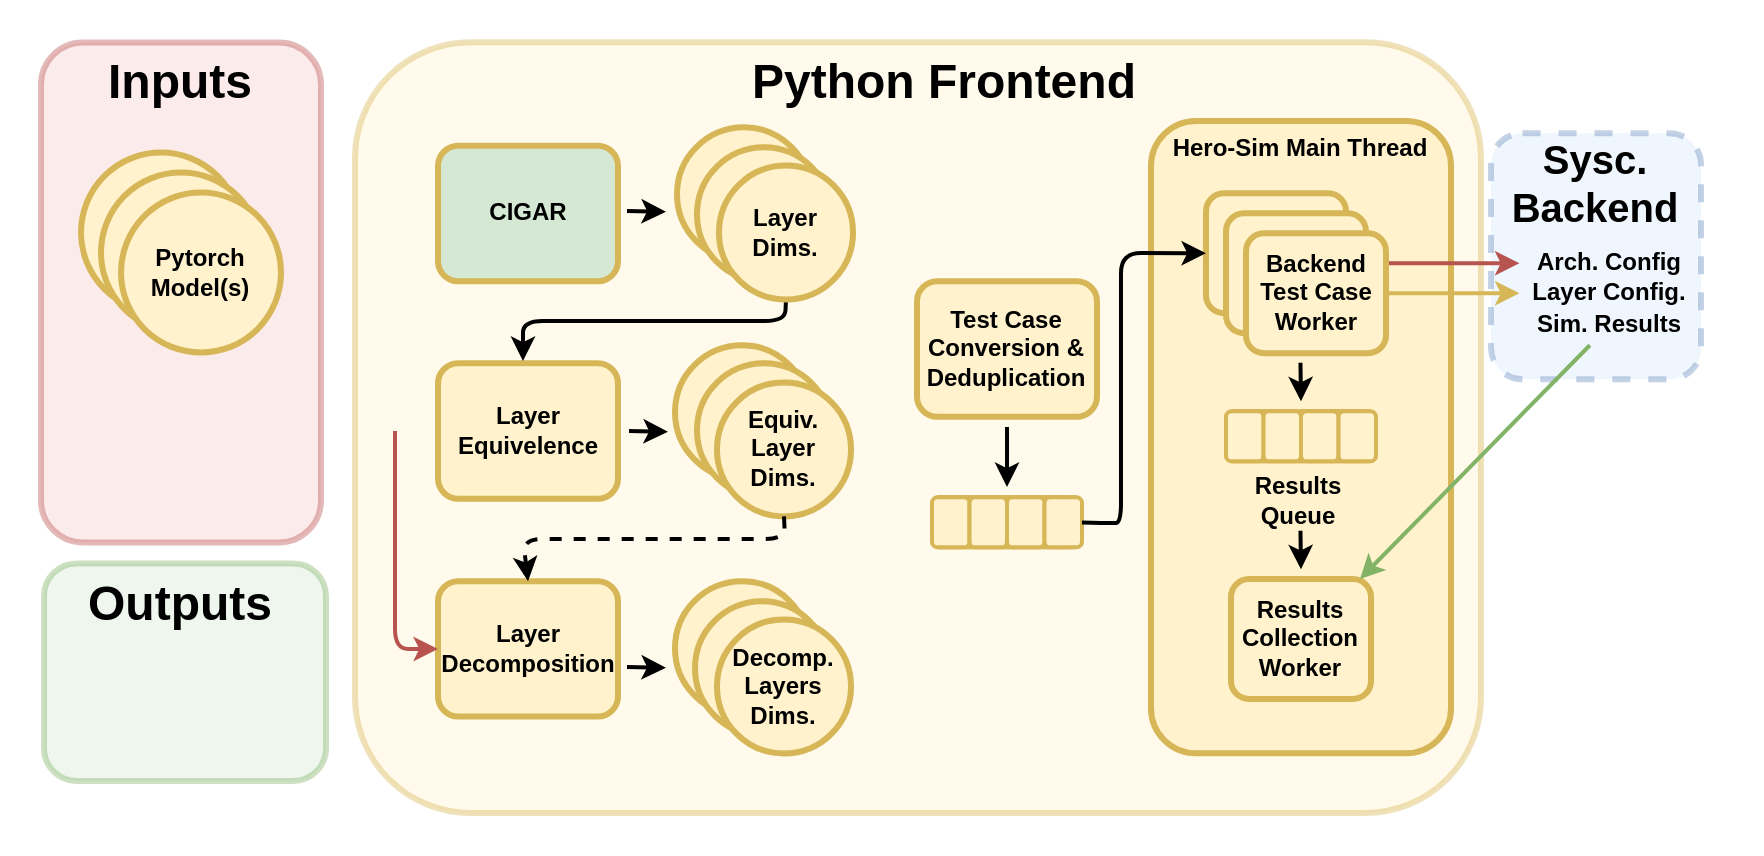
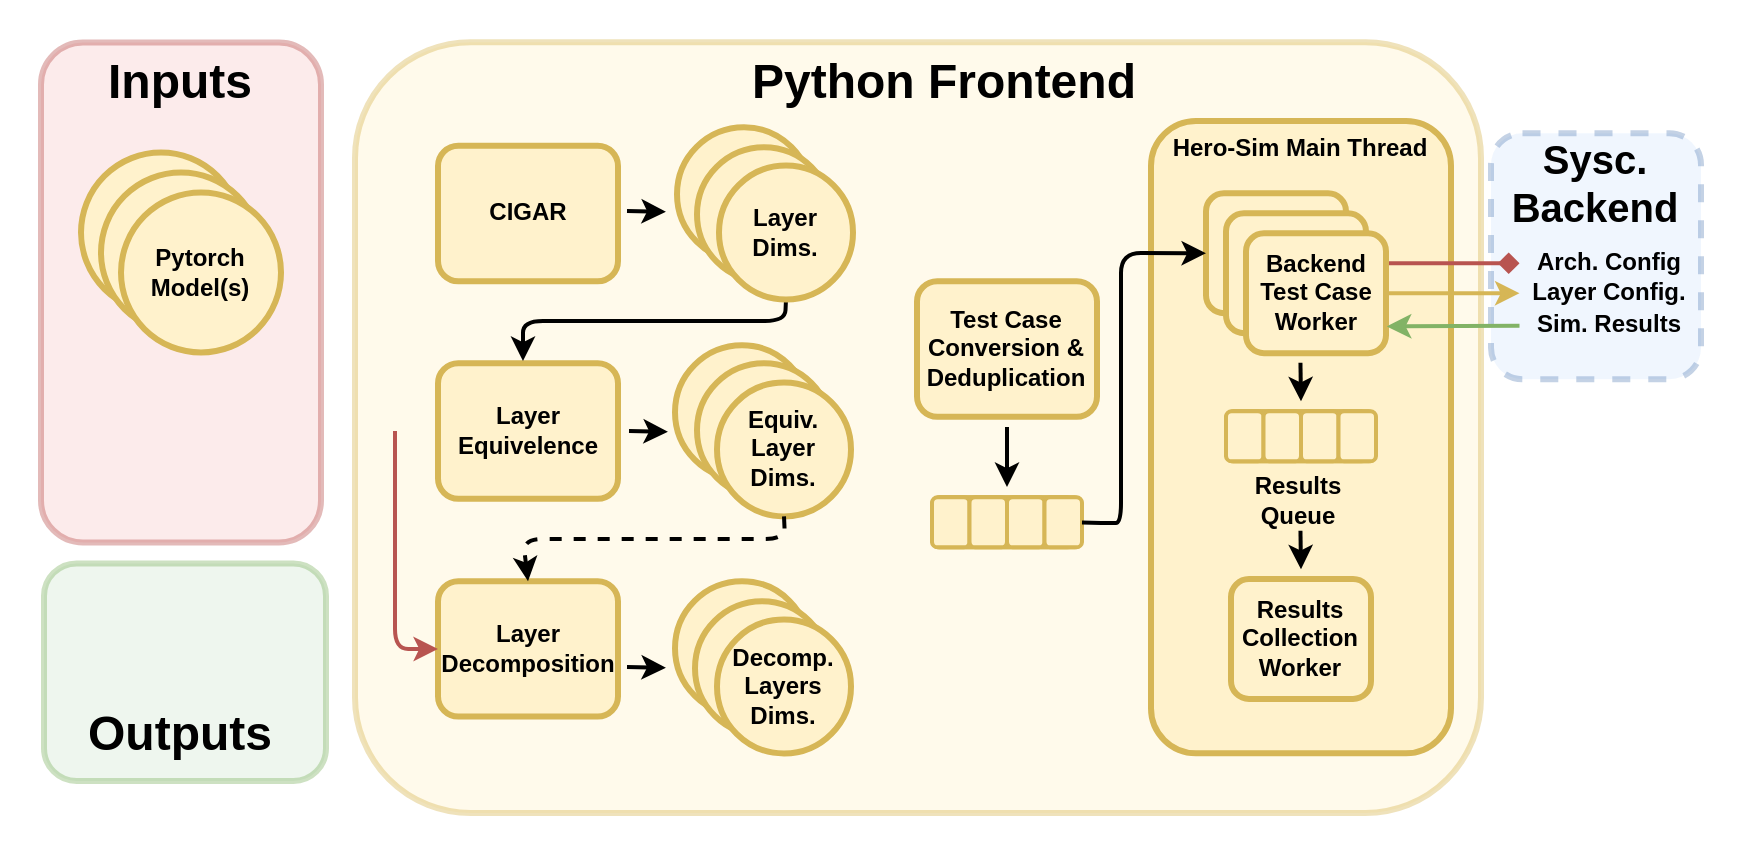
node "CIGAR": fillcolor #d5e8d4 -> #fff2cc
edge "Backend Test Case Worker" -> "Arch. Config": arrowhead classic -> diamond
edge "Sim. Results" -> "Results Collection Worker": now "Sim. Results" -> "Backend Test Case Worker"
node "Outputs": moved (181, 605) -> (181, 735)
